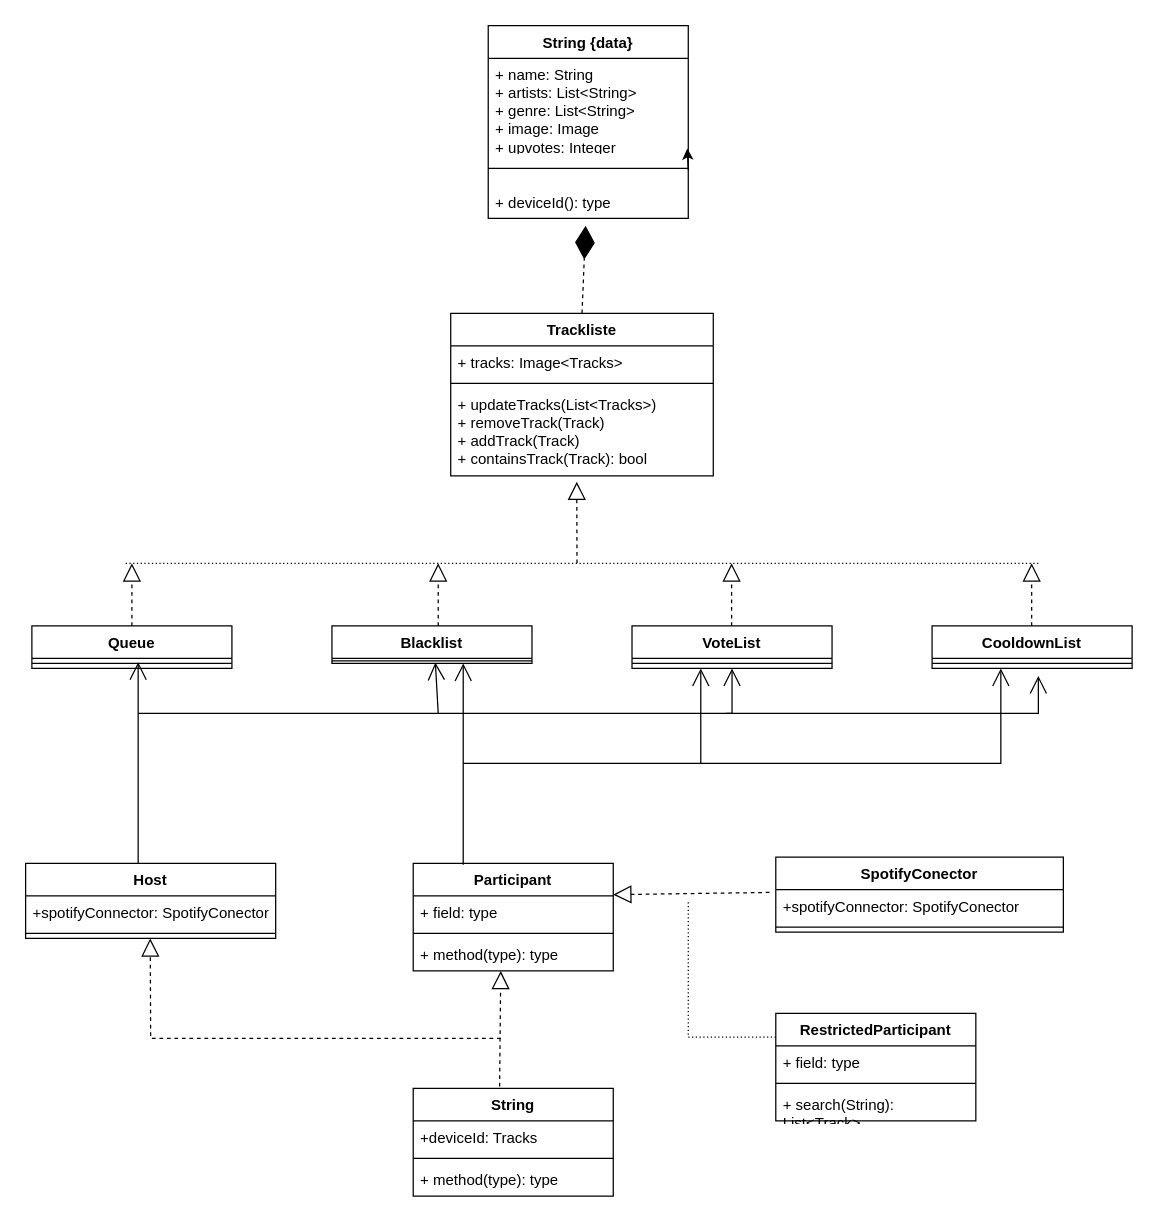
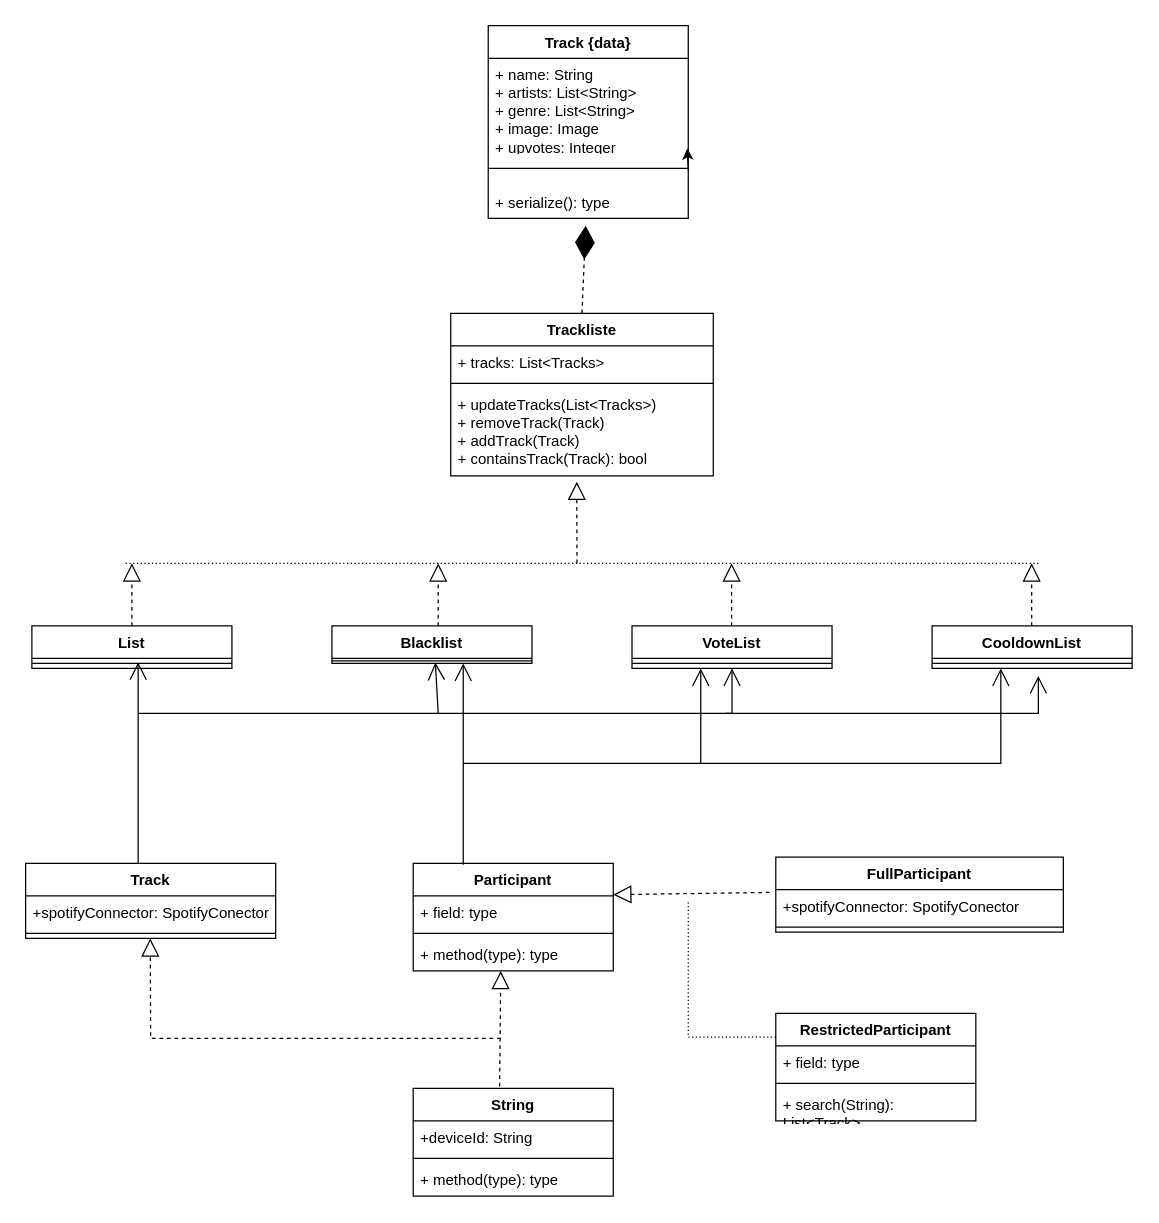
node "String {data}": label "String {data}" -> "Track {data}"
node "+ deviceId(): type": label "+ deviceId(): type" -> "+ serialize(): type"
node "+ tracks: Image<Tracks>": label "+ tracks: Image<Tracks>" -> "+ tracks: List<Tracks>"
node "Queue": label "Queue" -> "List"
node "SpotifyConector": label "SpotifyConector" -> "FullParticipant"
node "Host": label "Host" -> "Track"
node "+deviceId: Tracks": label "+deviceId: Tracks" -> "+deviceId: String"
